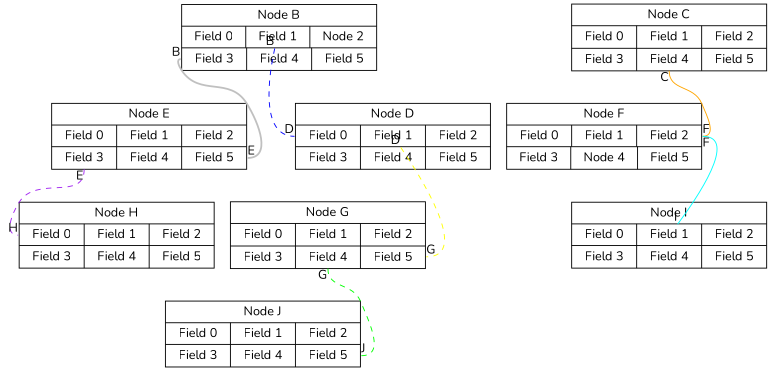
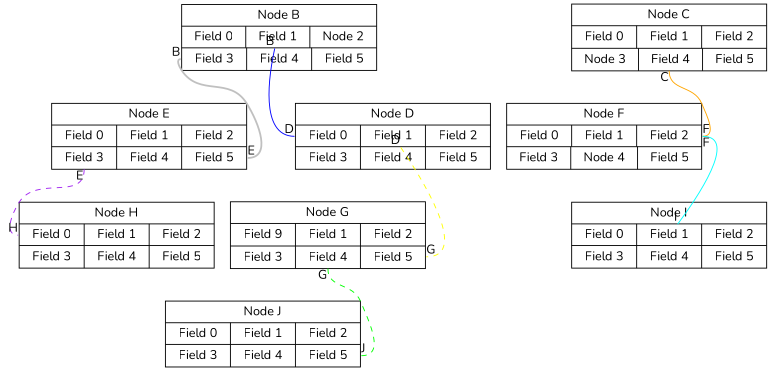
node "Node C": text "Field 3" -> "Node 3"
edge "Node B" -- "Node D": style dashed -> solid
node "Node G": text "Field 0" -> "Field 9"
